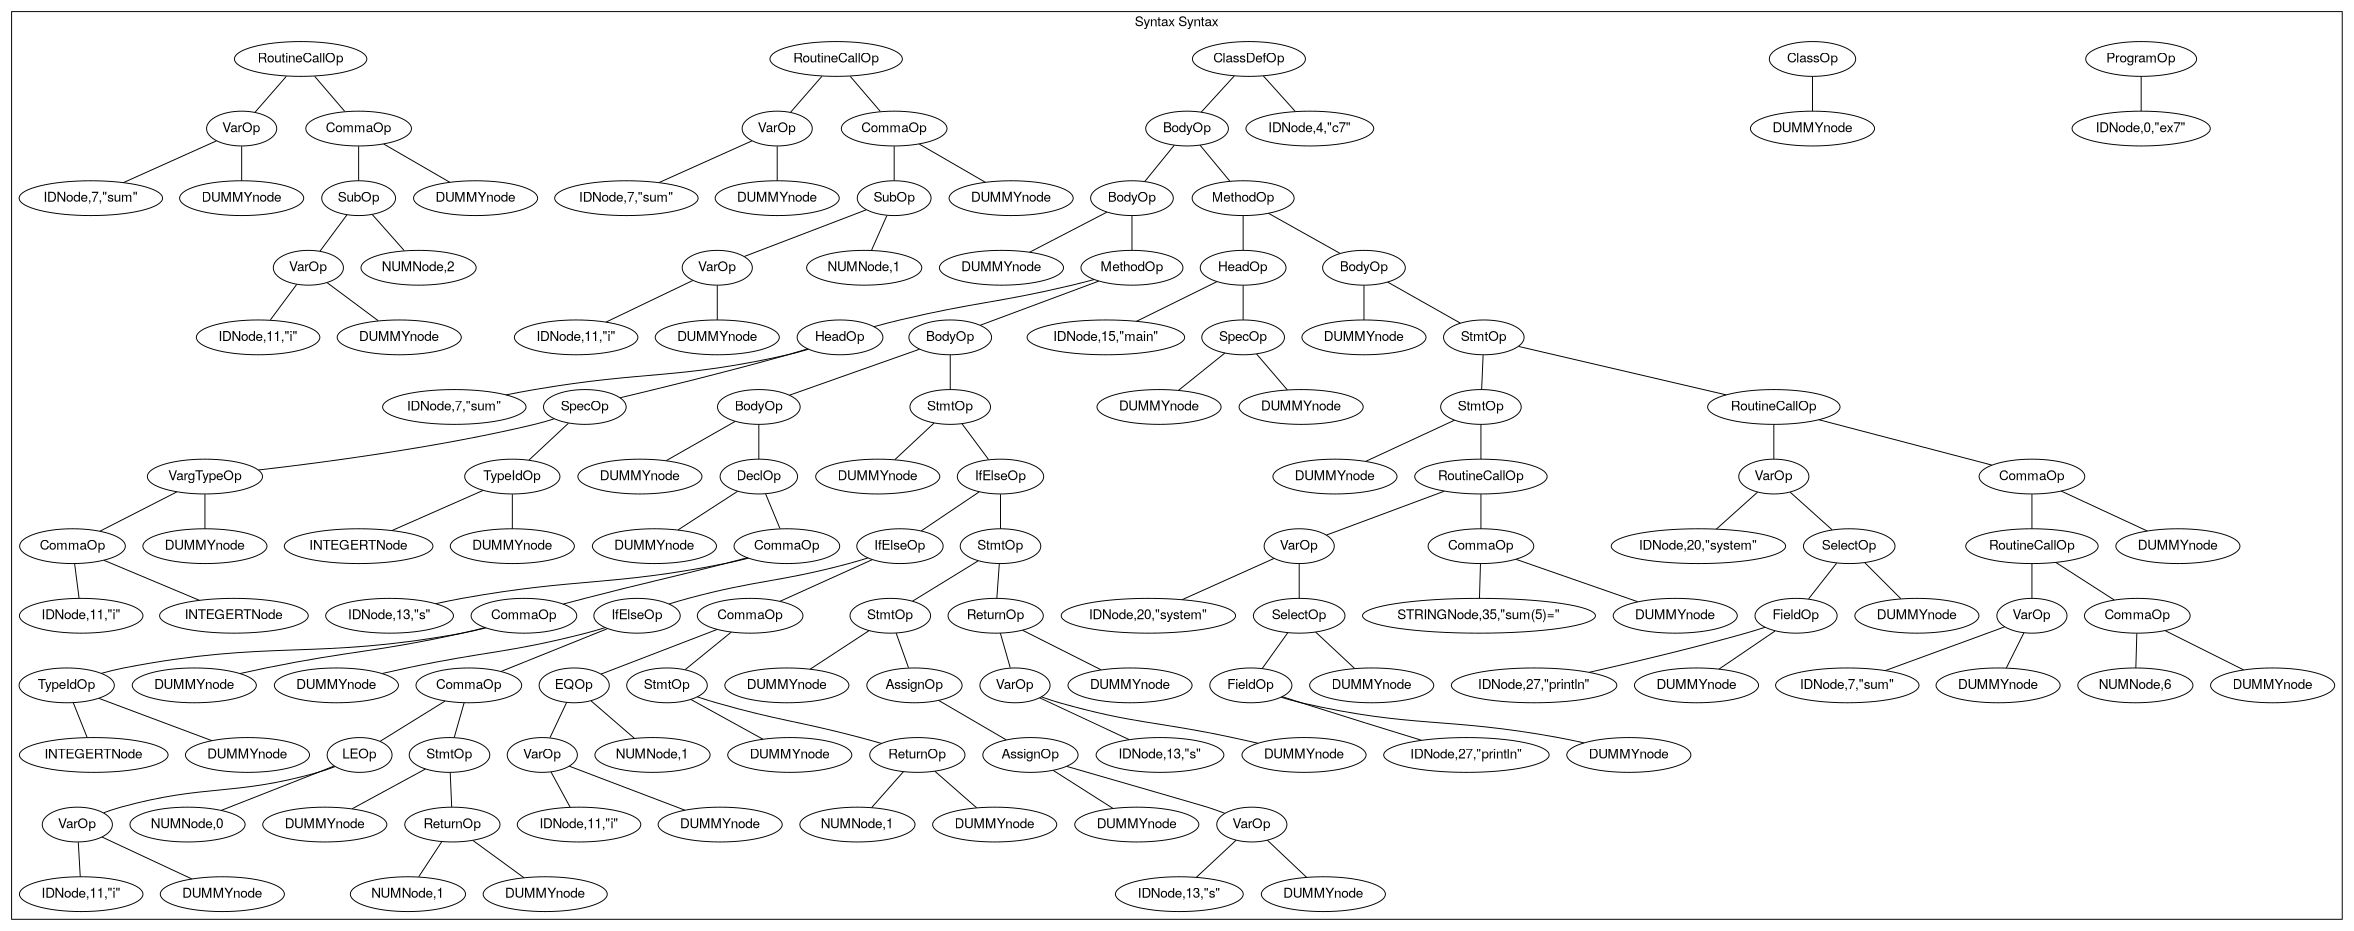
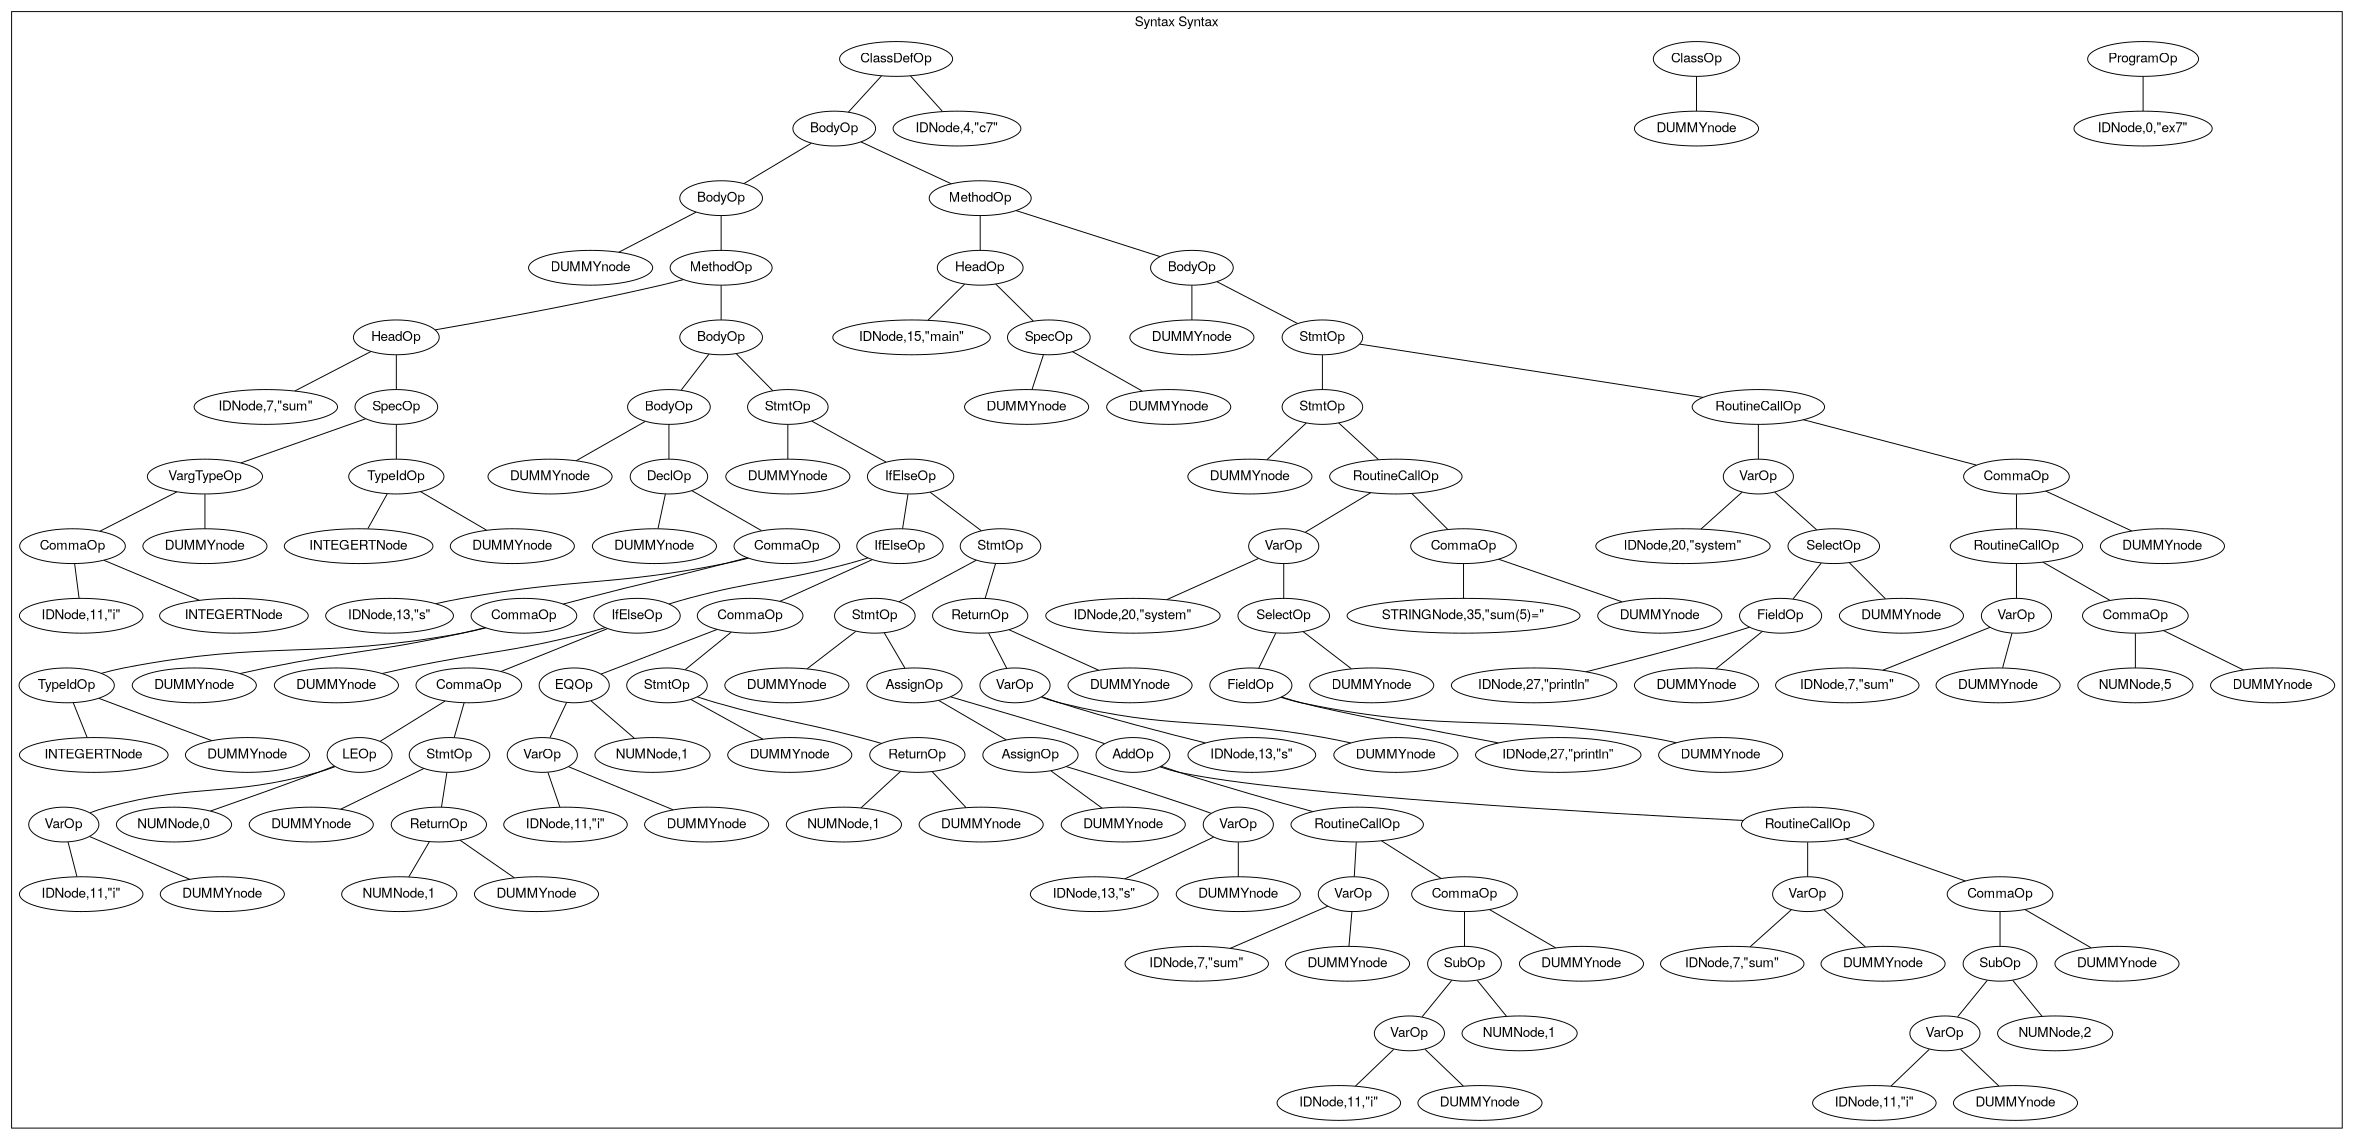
node "NUMNode,6": label "NUMNode,6" -> "NUMNode,5"
node "AddOp": added
